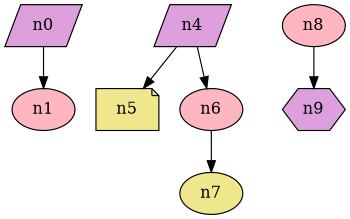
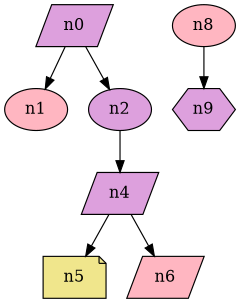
node "n2": added
node "n6": shape ellipse -> parallelogram
node "n7": removed
